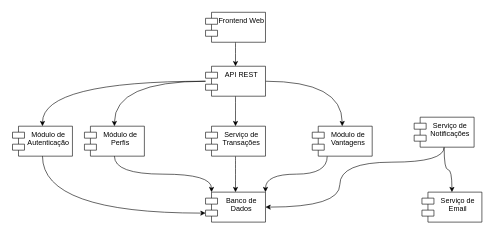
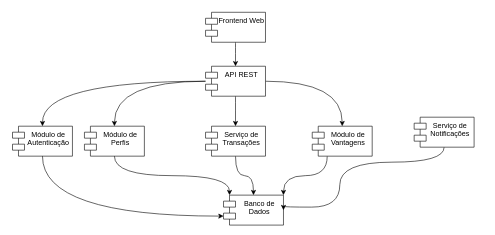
edge "Serviço de Notificações" -> "Serviço de Email": removed
node "Banco de Dados": moved (236, 207) -> (254, 210)
node "Serviço de Email": removed
